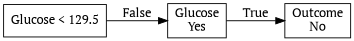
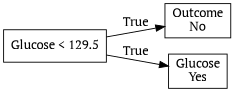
edge "Glucose < 129.5" -> "Glucose Yes": label "False" -> "True"
edge "Glucose Yes" -> "Outcome No": now "Glucose < 129.5" -> "Outcome No"
